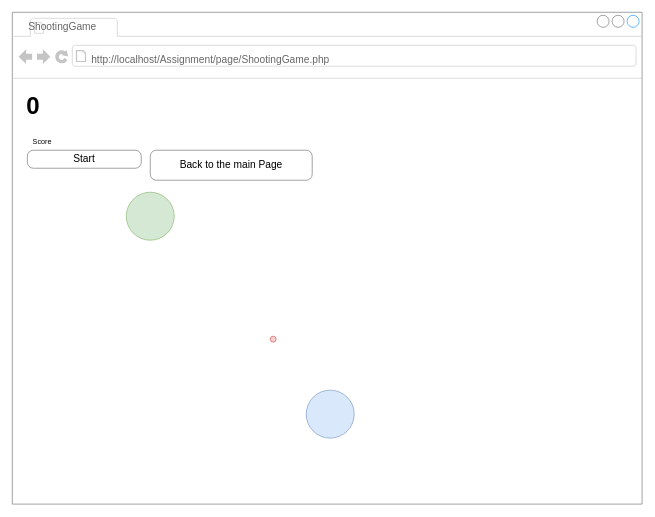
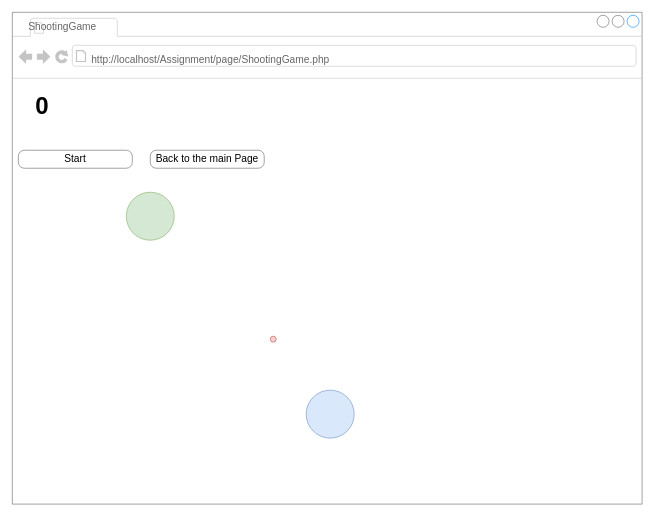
node "0": moved (33, 105) -> (42, 105)
node "Score": removed
node "Start": moved (84, 159) -> (75, 159)
node "Back to the main Page": size 162x30 -> 114x18
